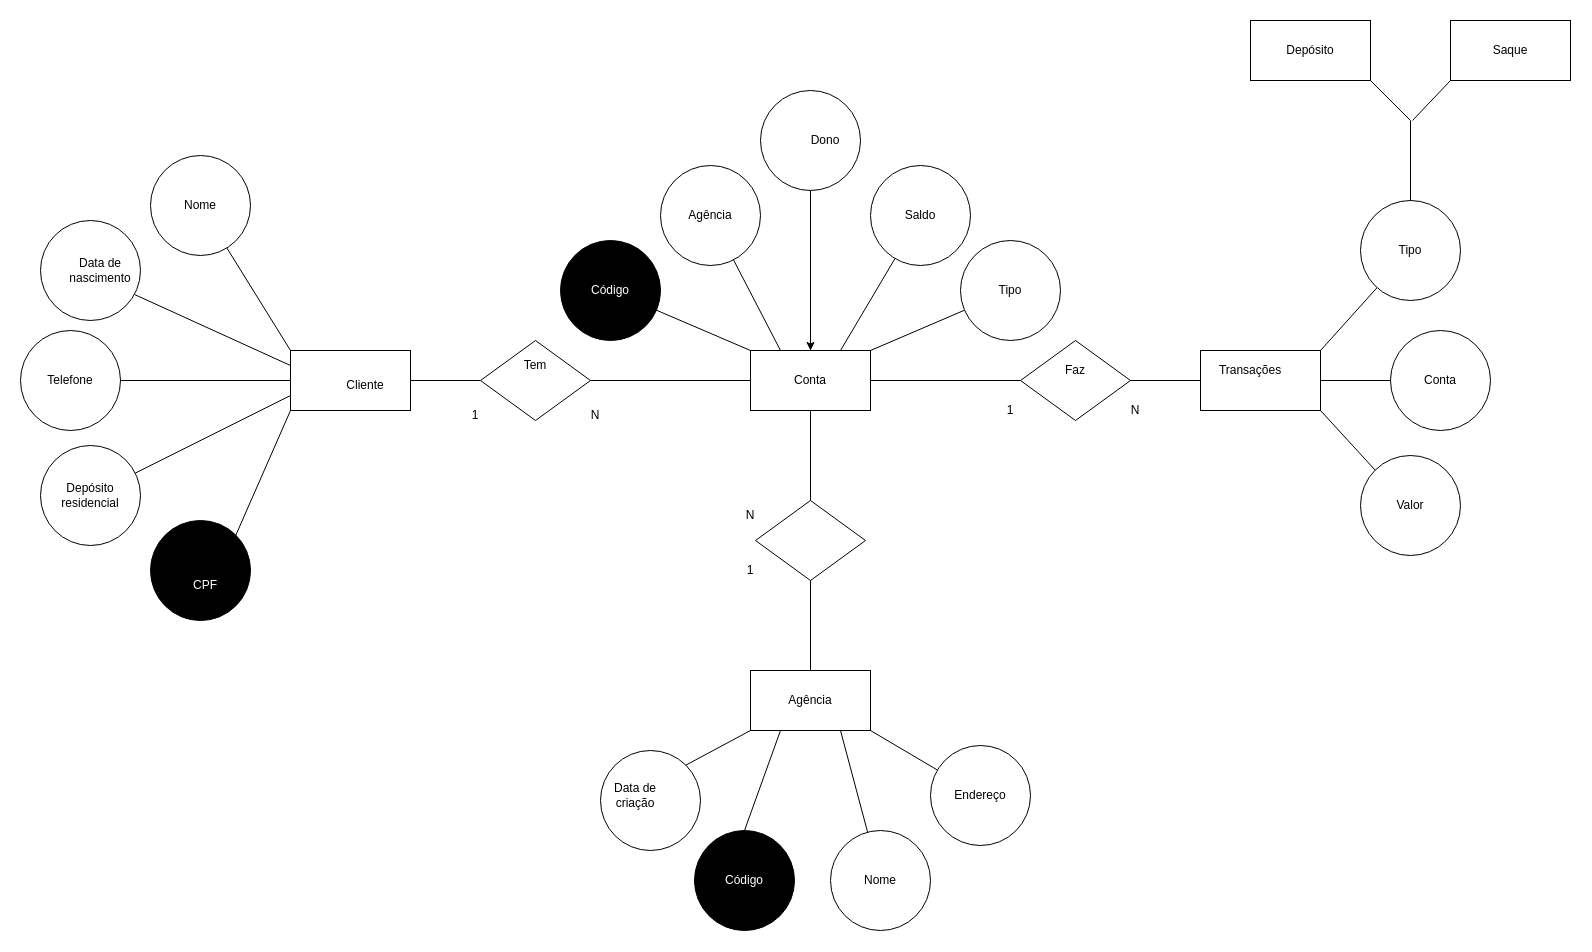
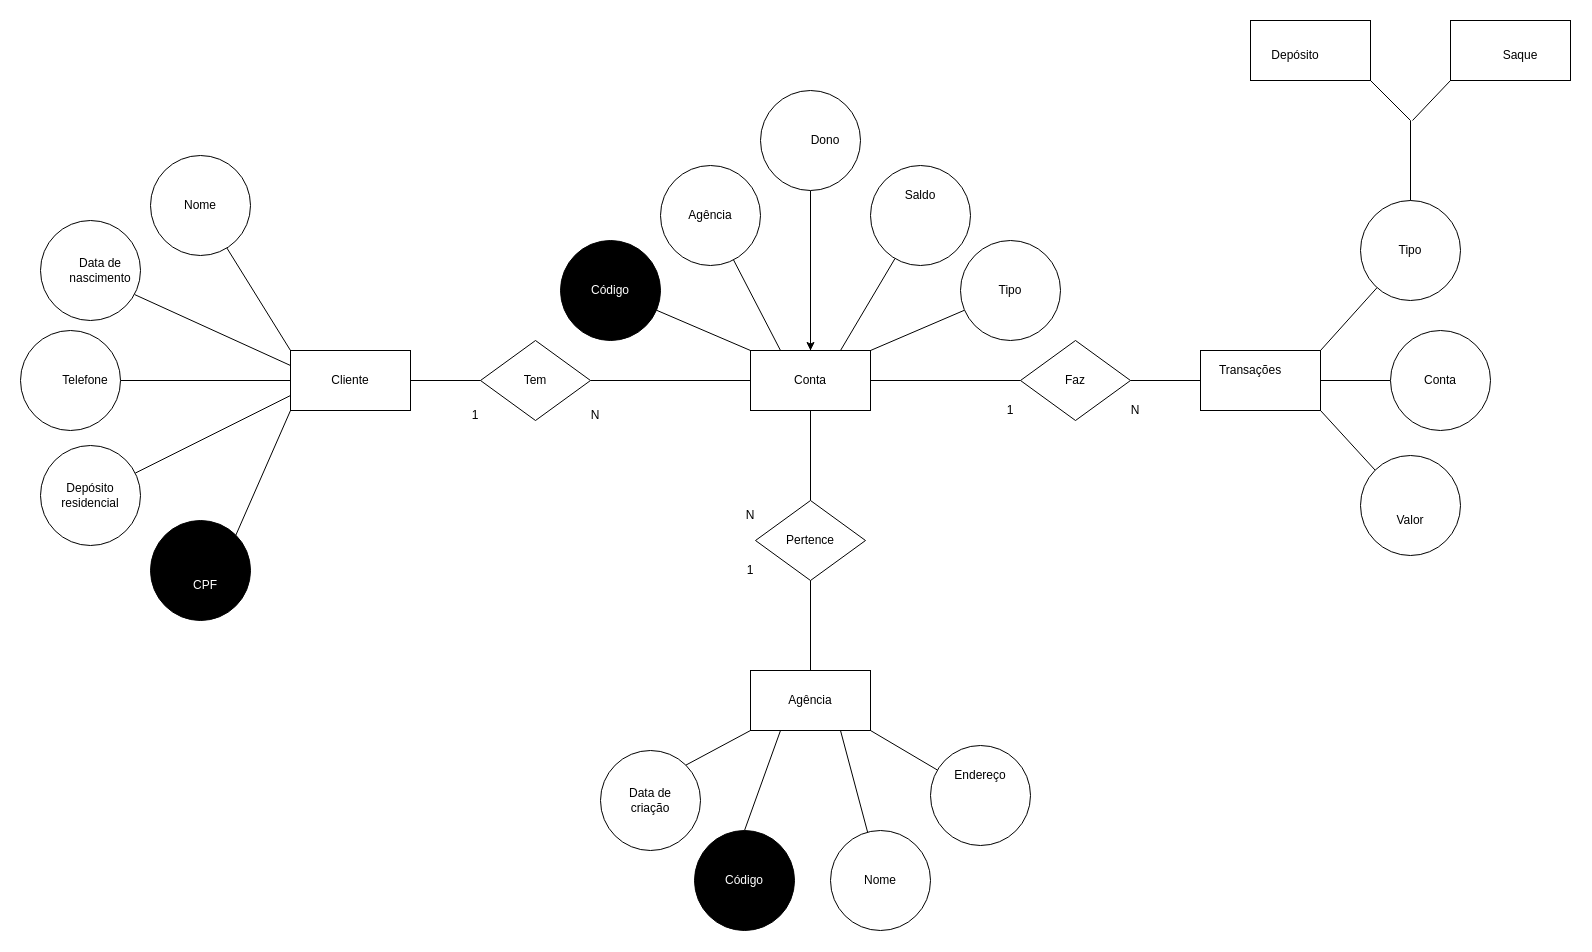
node "Depósito": moved (1311, 51) -> (1296, 56)
node "Saque": moved (1511, 51) -> (1521, 56)
node "Saldo": moved (921, 216) -> (921, 196)
node "Tem": moved (536, 366) -> (536, 381)
node "Faz": moved (1076, 371) -> (1076, 381)
node "Telefone": moved (71, 381) -> (86, 381)
node "Cliente": moved (366, 386) -> (351, 381)
node "Valor": moved (1411, 506) -> (1411, 521)
node "Pertence": added
node "Data de criação": moved (636, 796) -> (651, 801)
node "Endereço": moved (981, 796) -> (981, 776)
